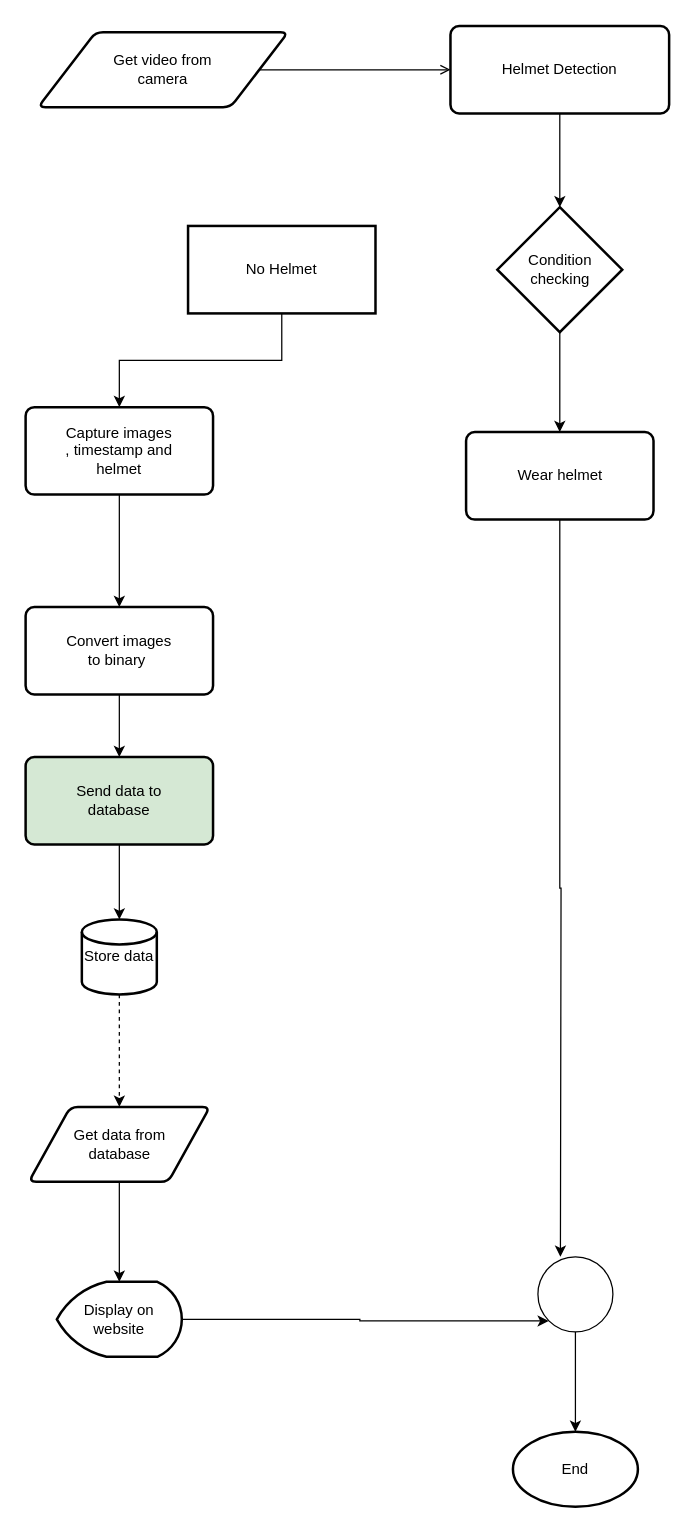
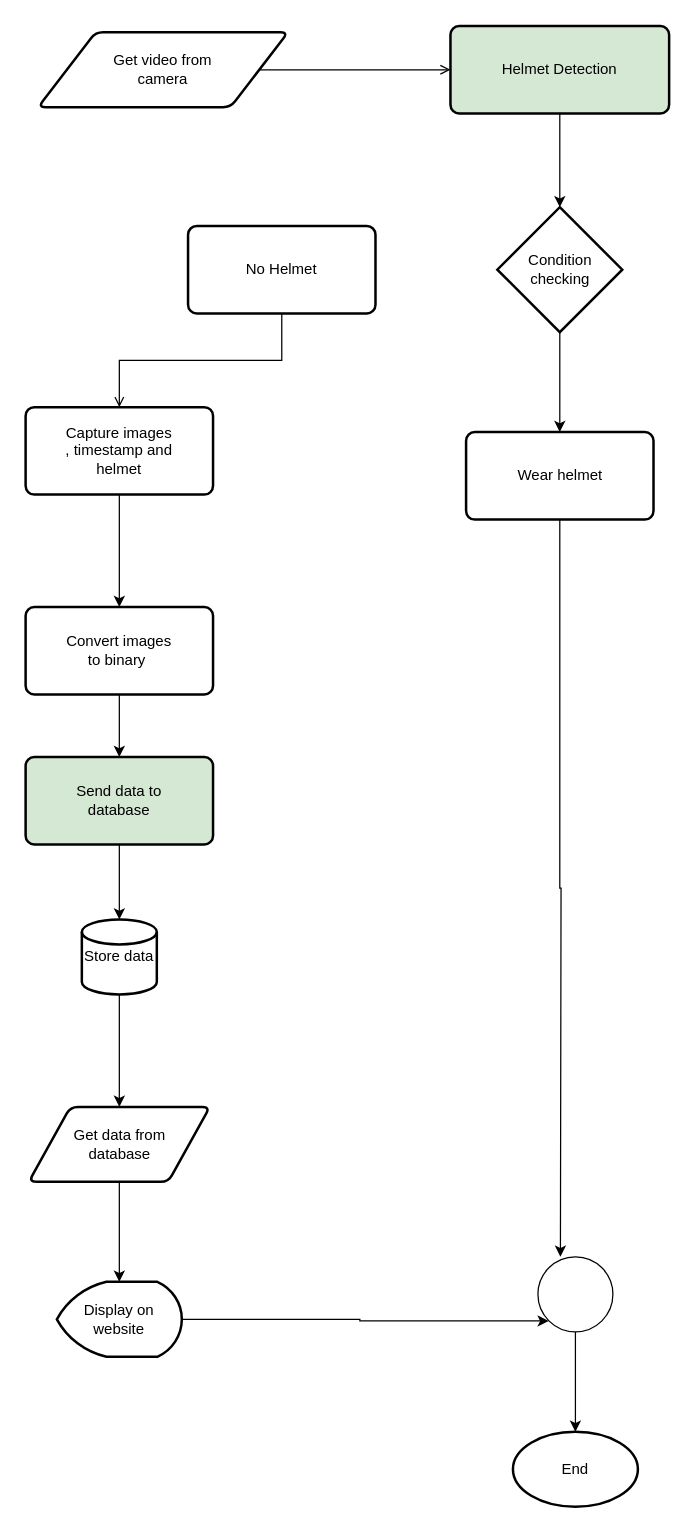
node "Helmet Detection": fillcolor #ffffff -> #d5e8d4
node "No Helmet": shape rectangle -> rounded rectangle
edge "No Helmet" -> "Capture images , timestamp and helmet": arrowhead classic -> open
edge "Store data" -> "Get data from database": style dashed -> solid
